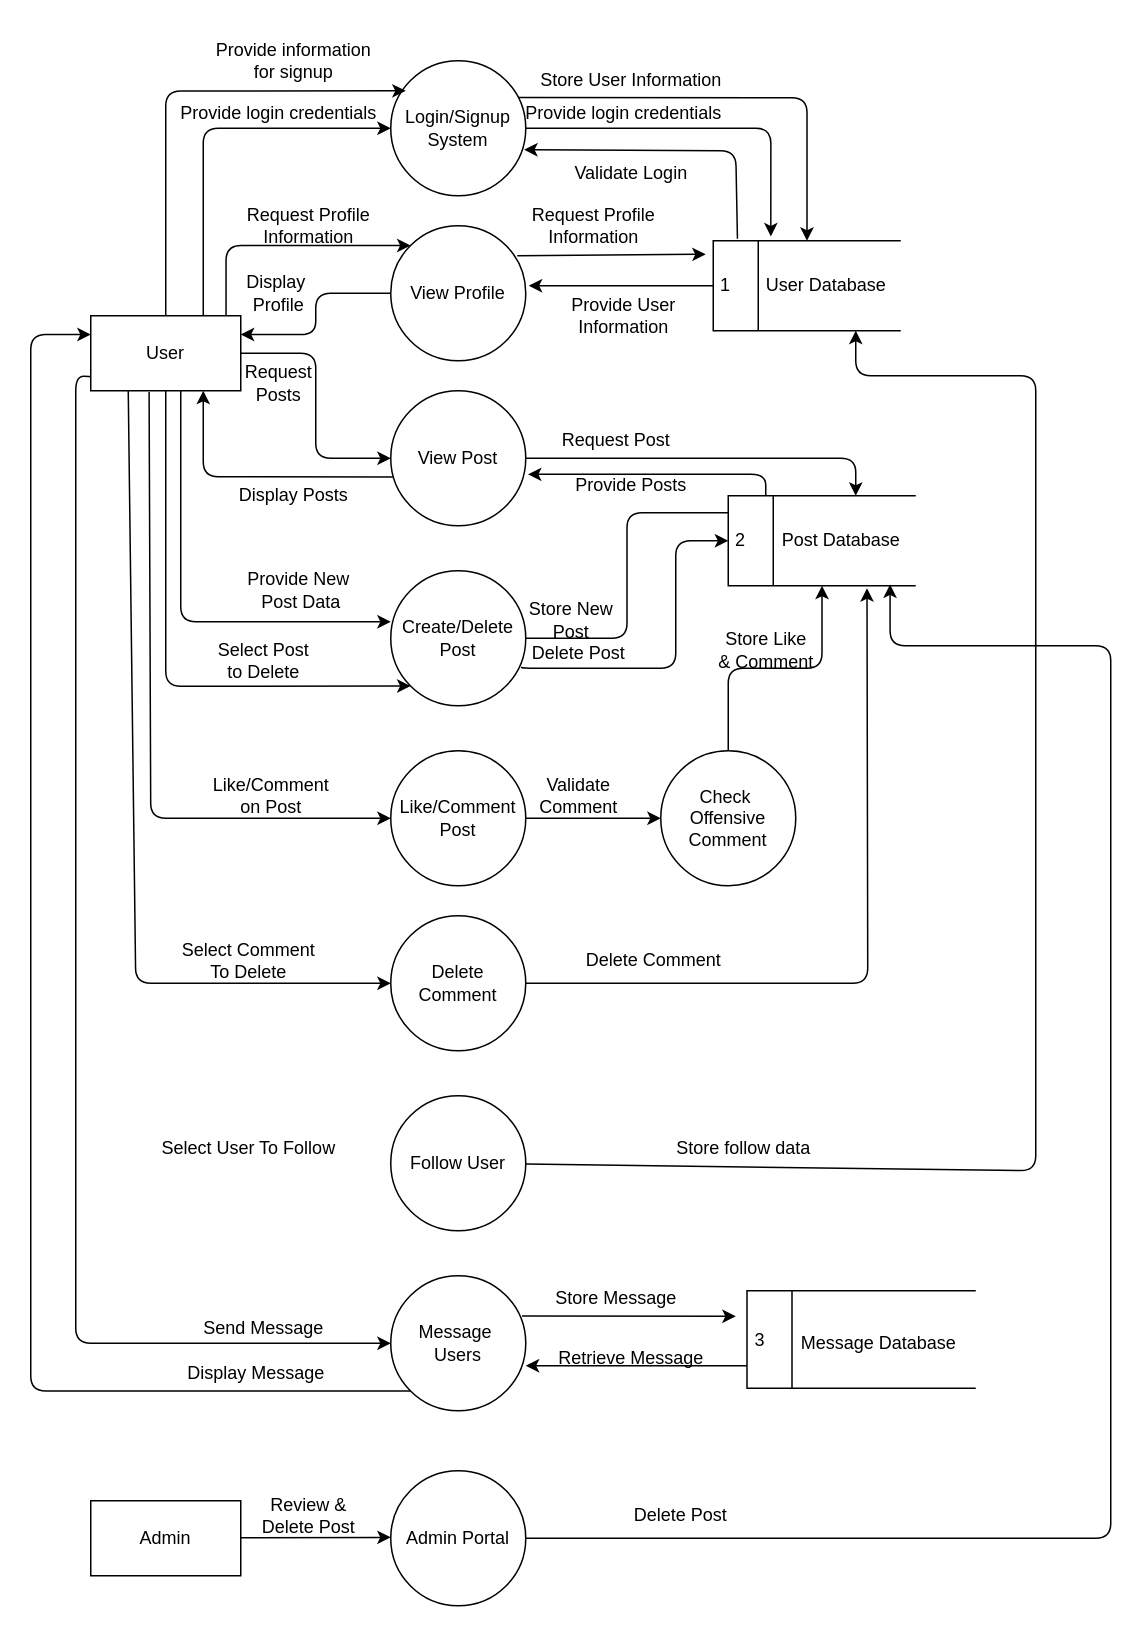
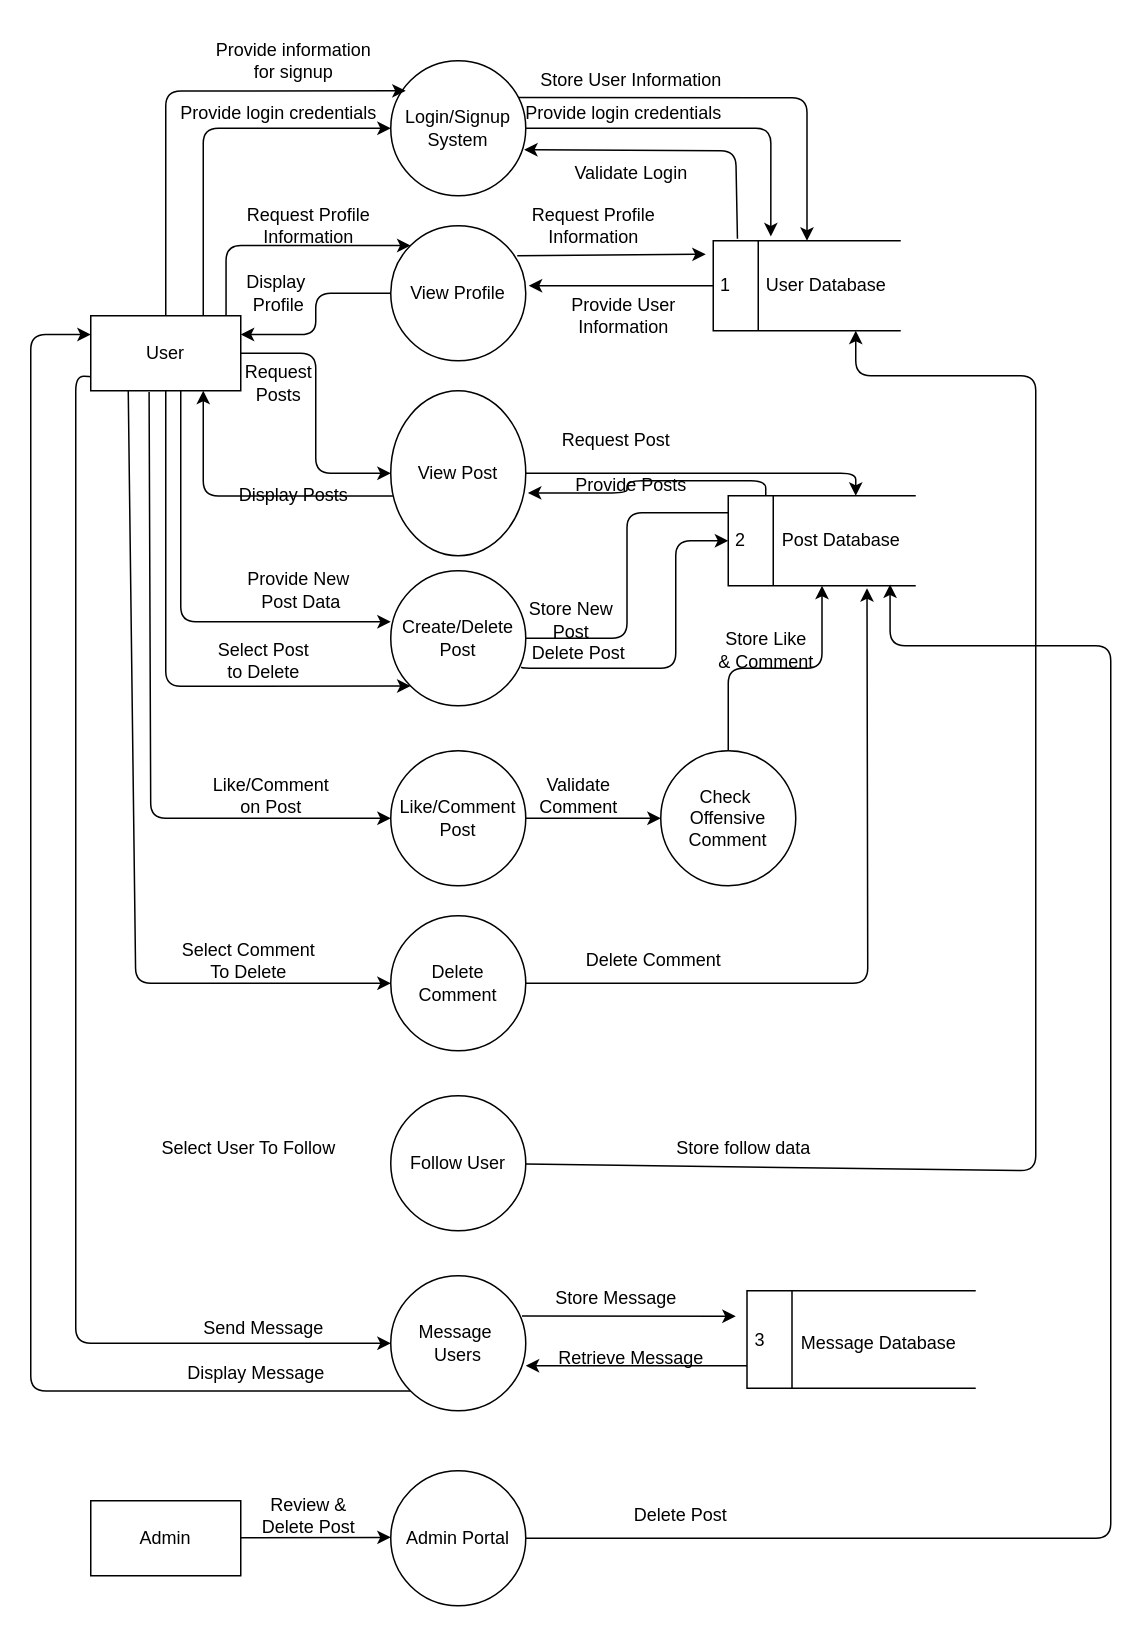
node "View Post": size 135x135 -> 135x165
